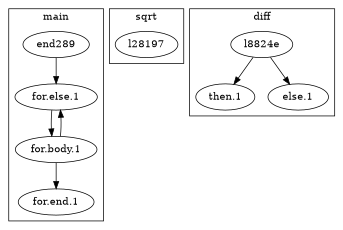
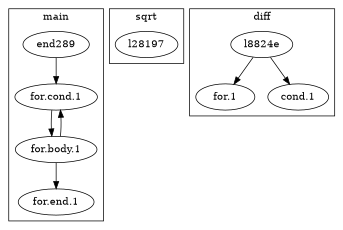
node "for.else.1": label "for.else.1" -> "for.cond.1"
node "then.1": label "then.1" -> "for.1"
node "else.1": label "else.1" -> "cond.1"
